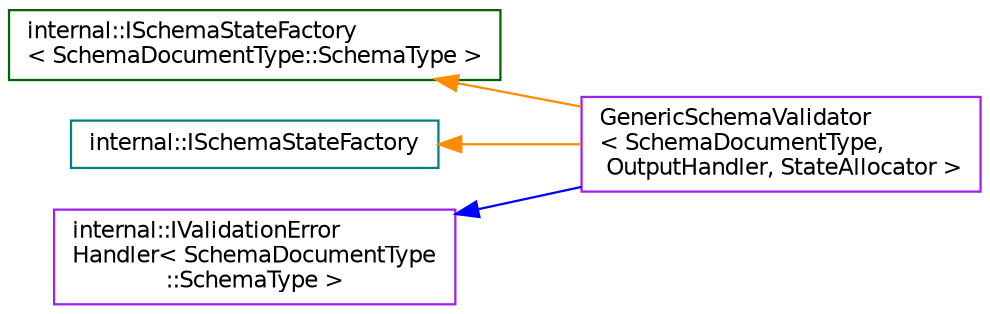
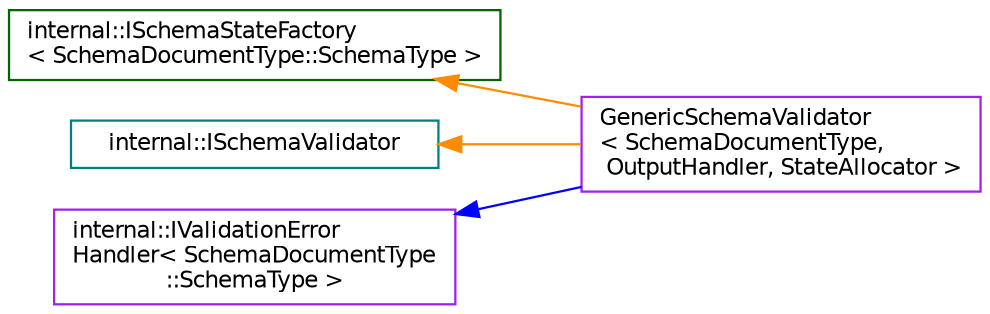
node "internal::ISchemaStateFactory": label "internal::ISchemaStateFactory" -> "internal::ISchemaValidator"
